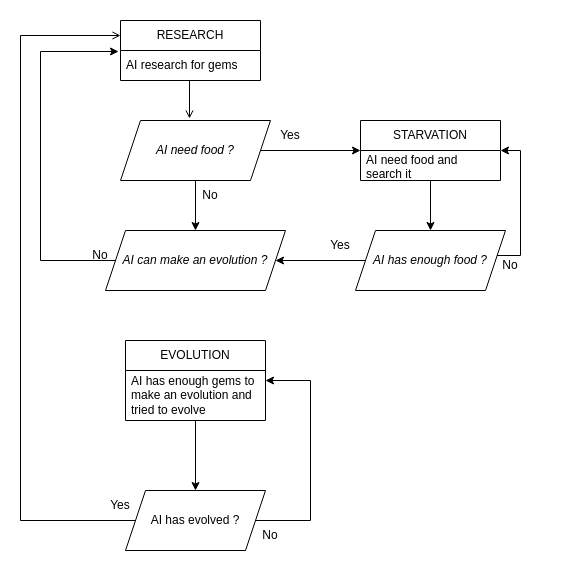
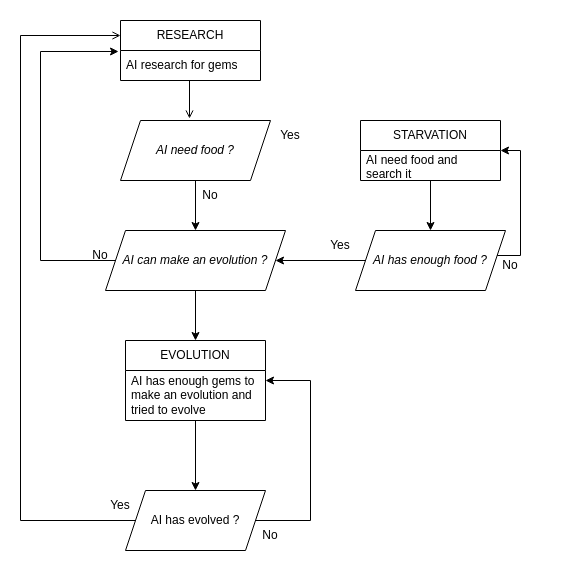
edge "AI need food ?" -> "STARVATION": removed
edge "AI can make an evolution ?" -> "EVOLUTION": added
